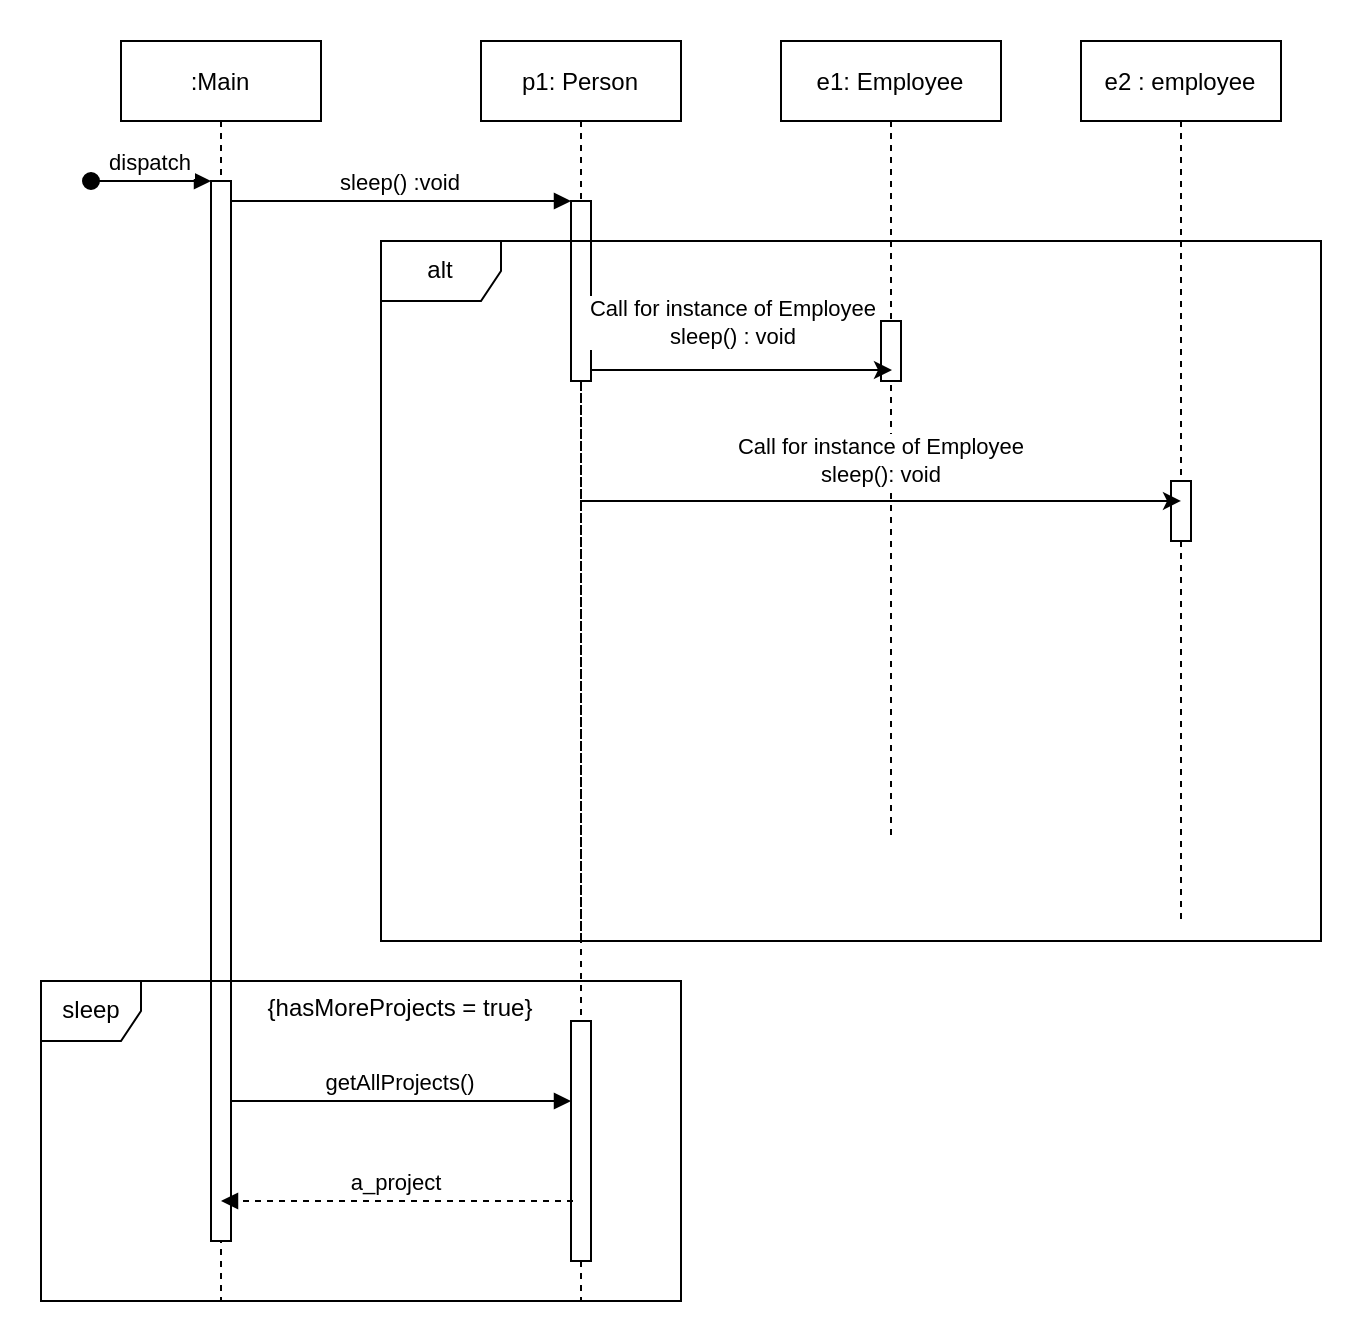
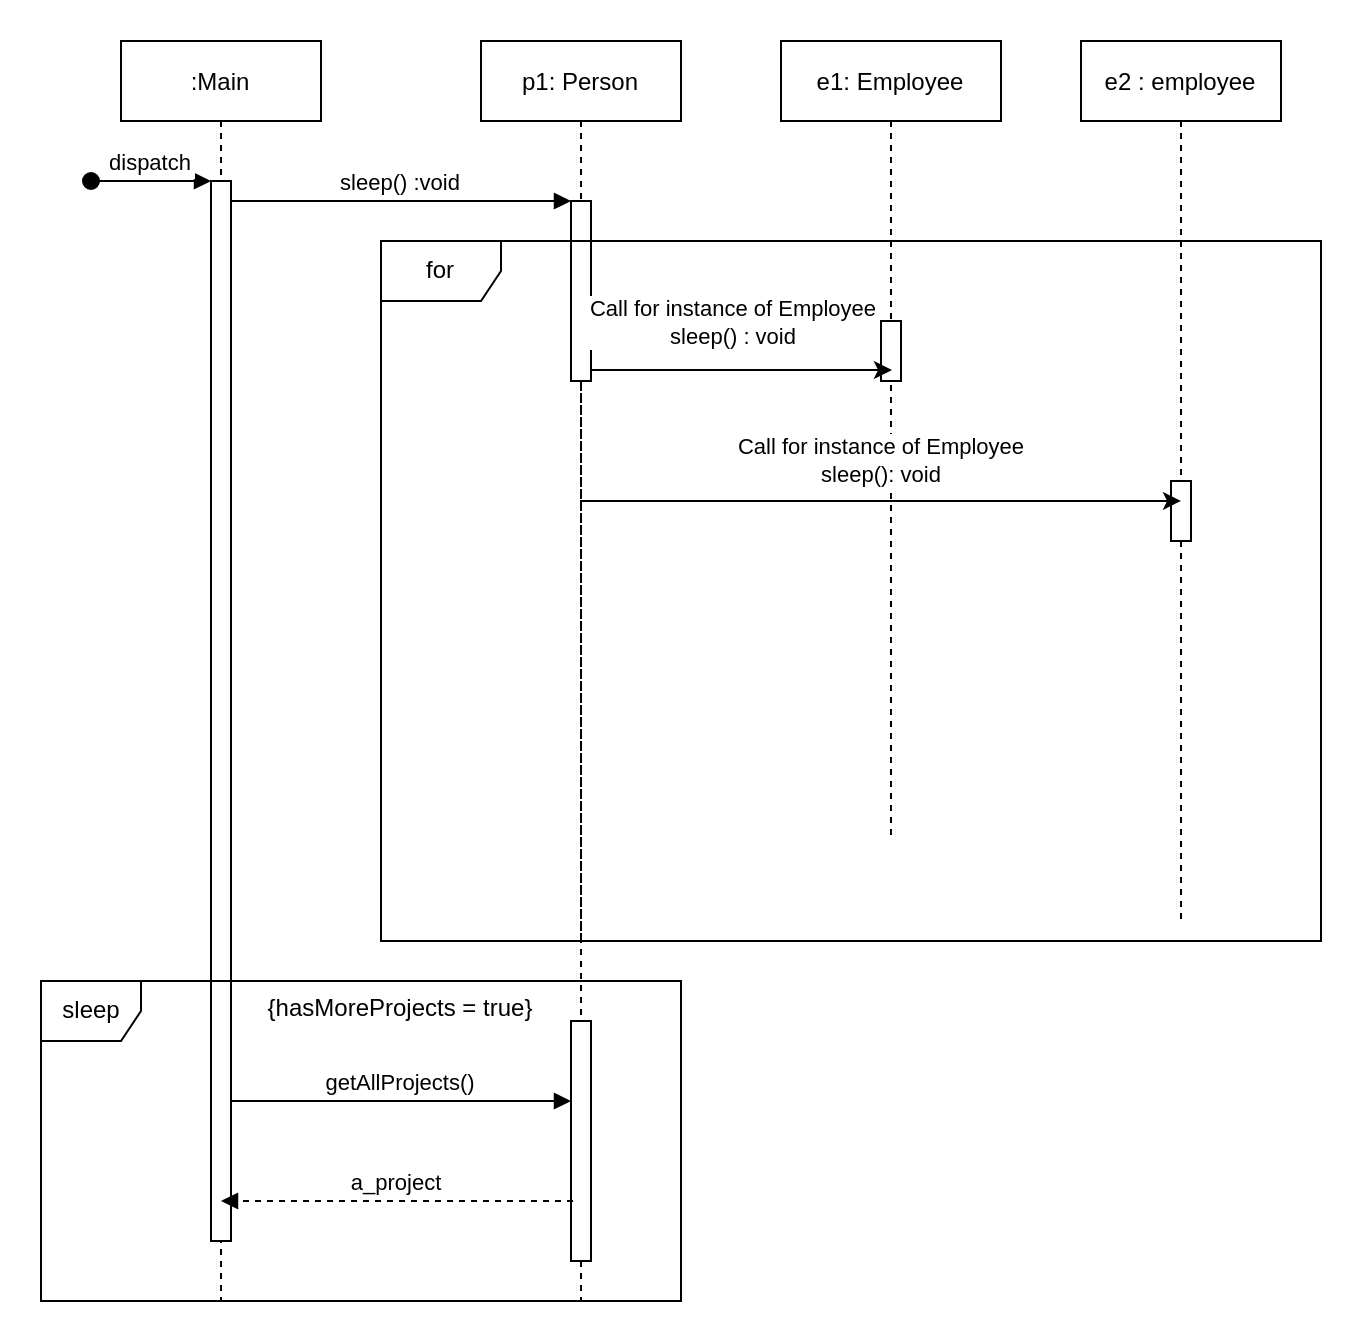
node "alt": label "alt" -> "for"
